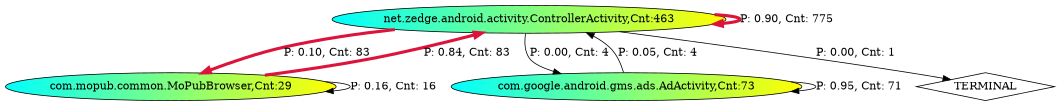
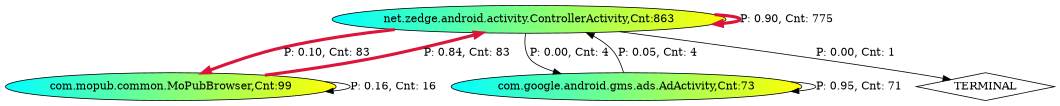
node "net.zedge.android.activity.ControllerActivity,Cnt:463": label "net.zedge.android.activity.ControllerActivity,Cnt:463" -> "net.zedge.android.activity.ControllerActivity,Cnt:863"
node "com.mopub.common.MoPubBrowser,Cnt:29": label "com.mopub.common.MoPubBrowser,Cnt:29" -> "com.mopub.common.MoPubBrowser,Cnt:99"
